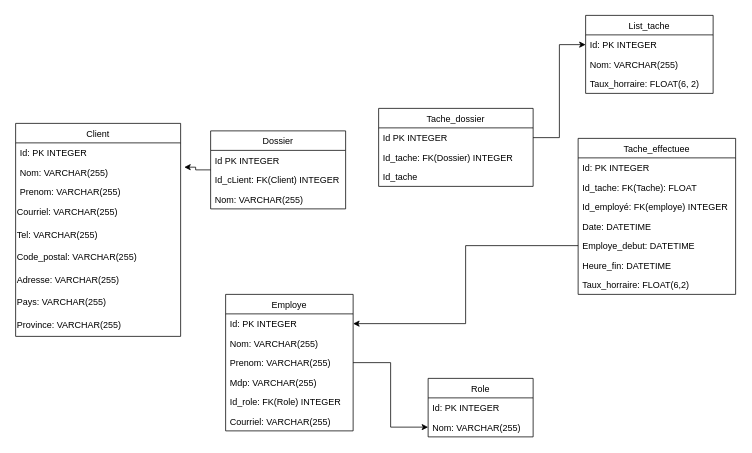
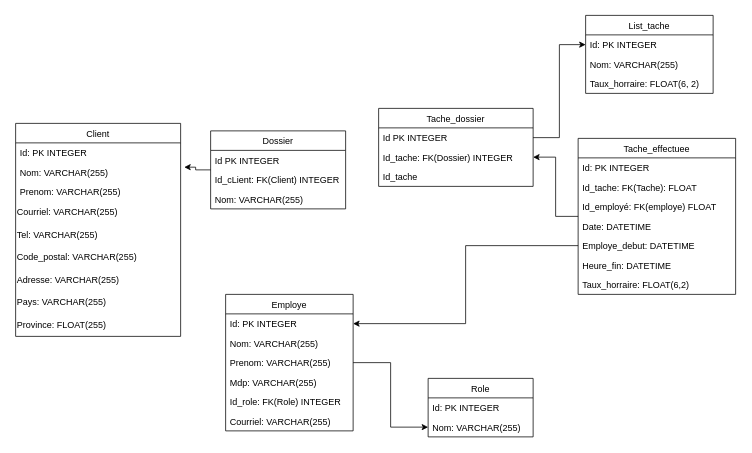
edge "Tache_effectuee" -> "Id_tache: FK(Dossier) INTEGER": added
node "Id_employé: FK(employe) INTEGER": label "Id_employé: FK(employe) INTEGER" -> "Id_employé: FK(employe) FLOAT"
node "Province: VARCHAR(255)": label "Province: VARCHAR(255)" -> "Province: FLOAT(255)"
